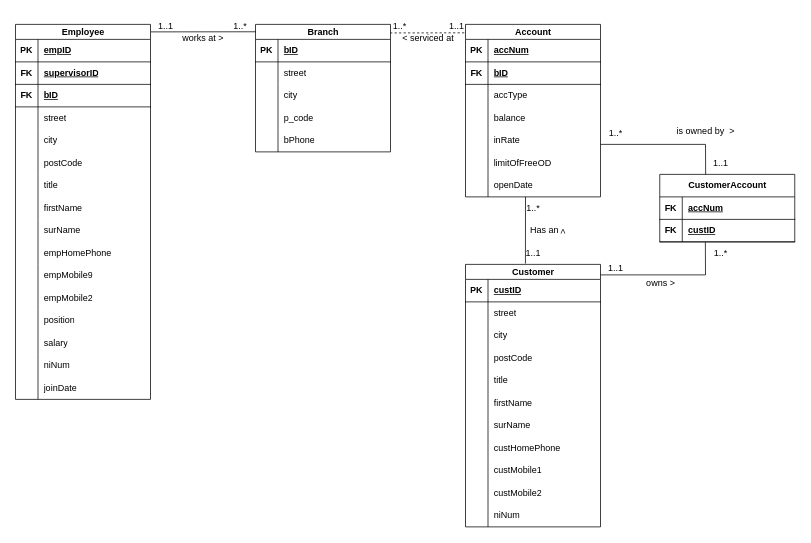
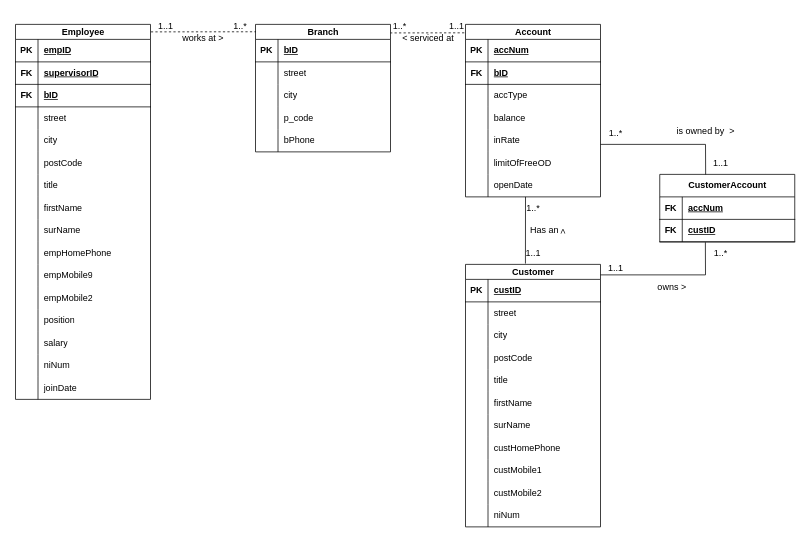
edge "Branch" -- "Employee": style solid -> dashed
node "owns >": moved (660, 283) -> (672, 287)
